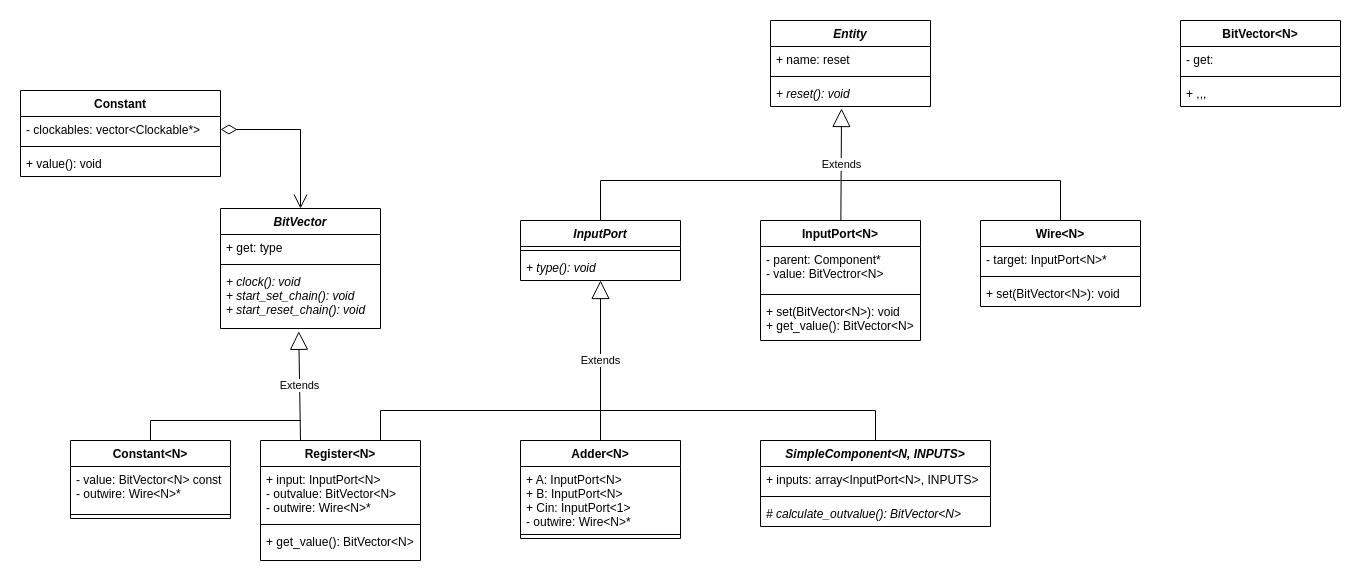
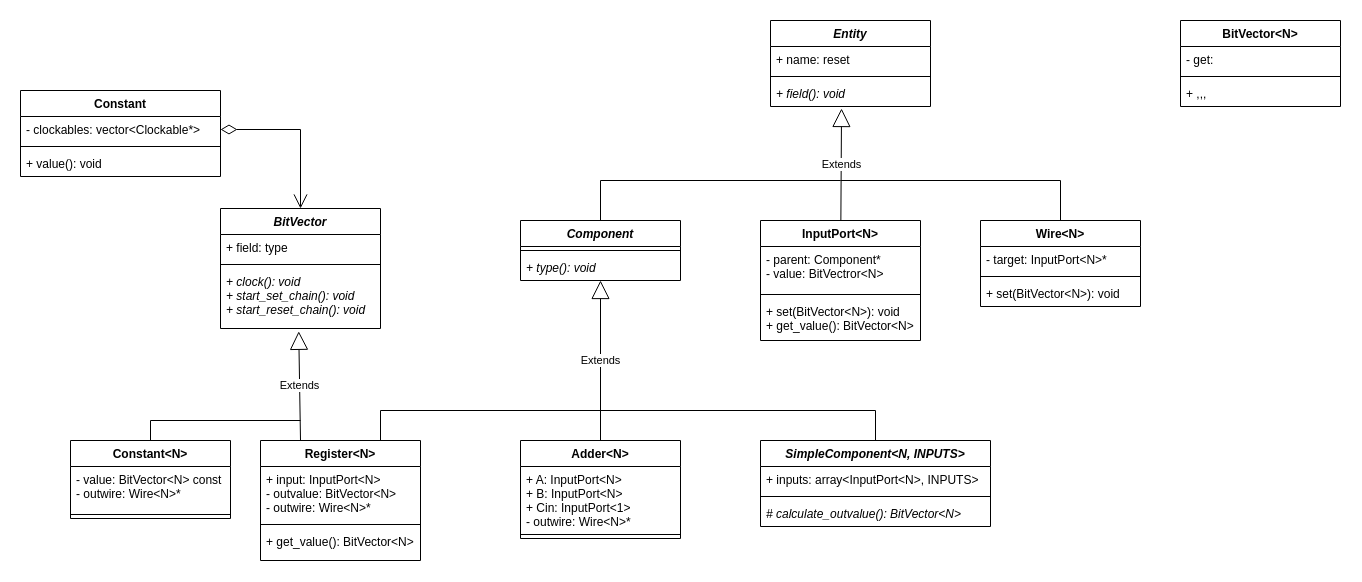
node "+ reset(): void": label "+ reset(): void" -> "+ field(): void"
node "InputPort": label "InputPort" -> "Component"
node "+ get: type": label "+ get: type" -> "+ field: type"
